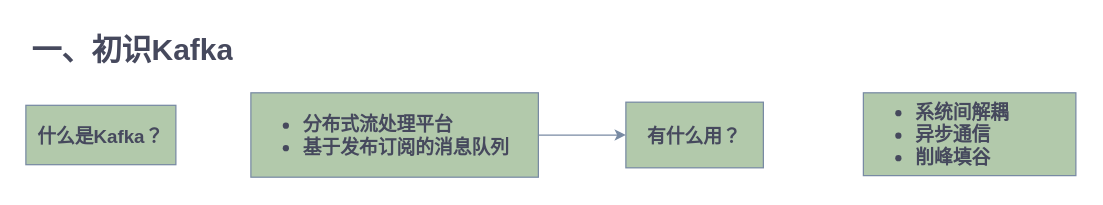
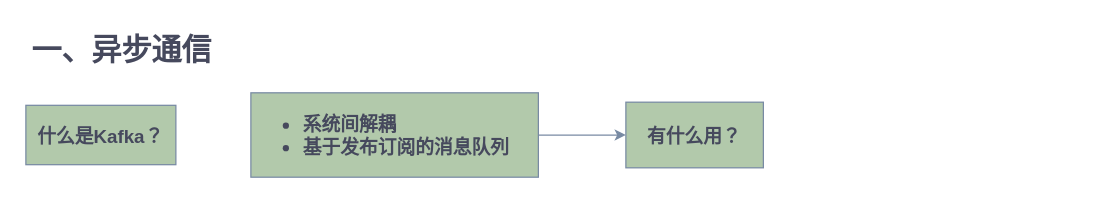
node "一、初识Kafka": label "一、初识Kafka" -> "一、异步通信"
node "系统间解耦 异步通信 削峰填谷": removed
node "分布式流处理平台 基于发布订阅的消息队列": label "分布式流处理平台 基于发布订阅的消息队列" -> "系统间解耦 基于发布订阅的消息队列"
